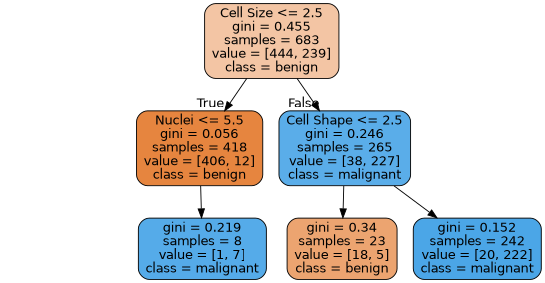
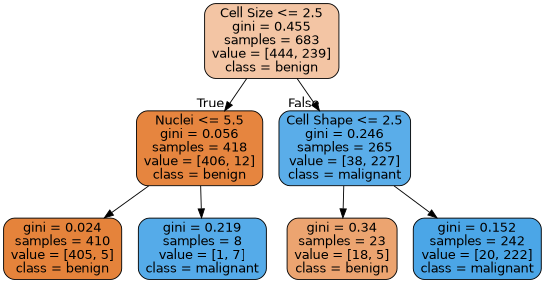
node "gini = 0.024 samples = 410 value = [405, 5] class = benign": added
